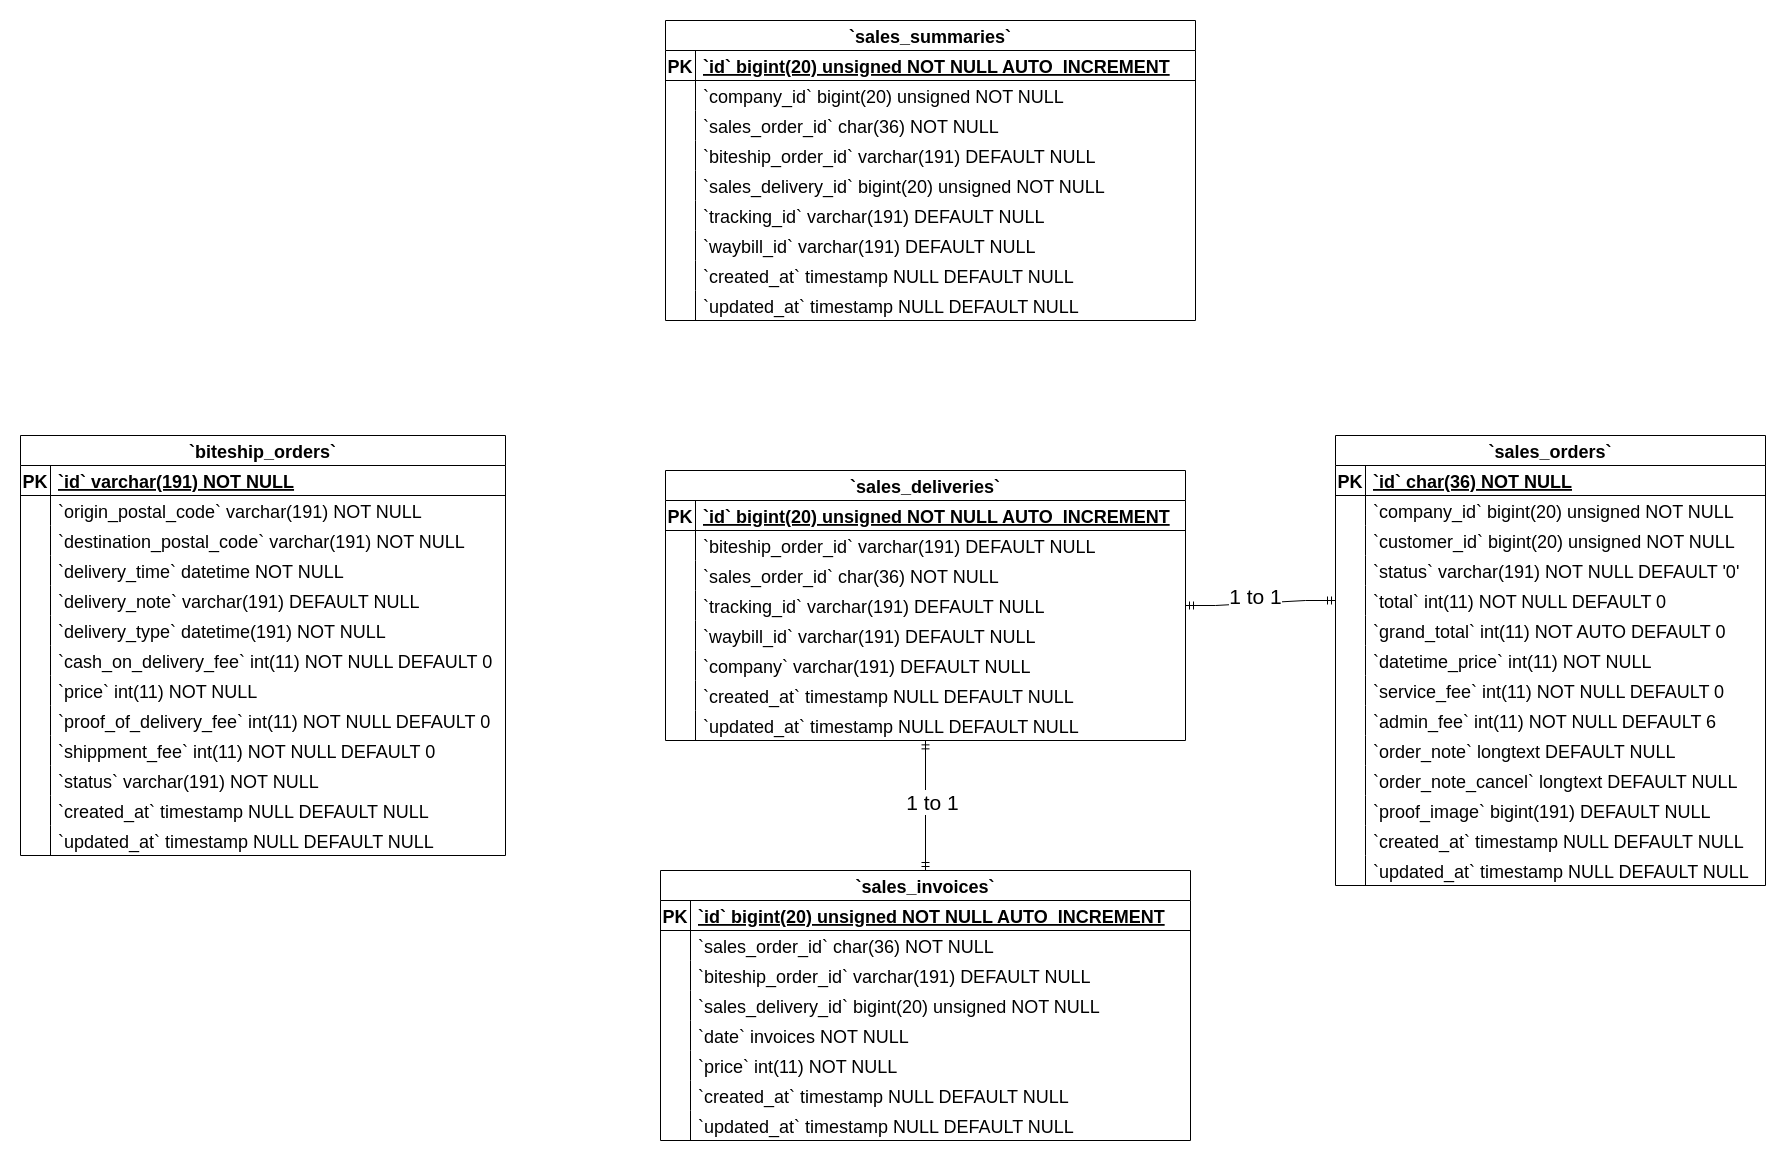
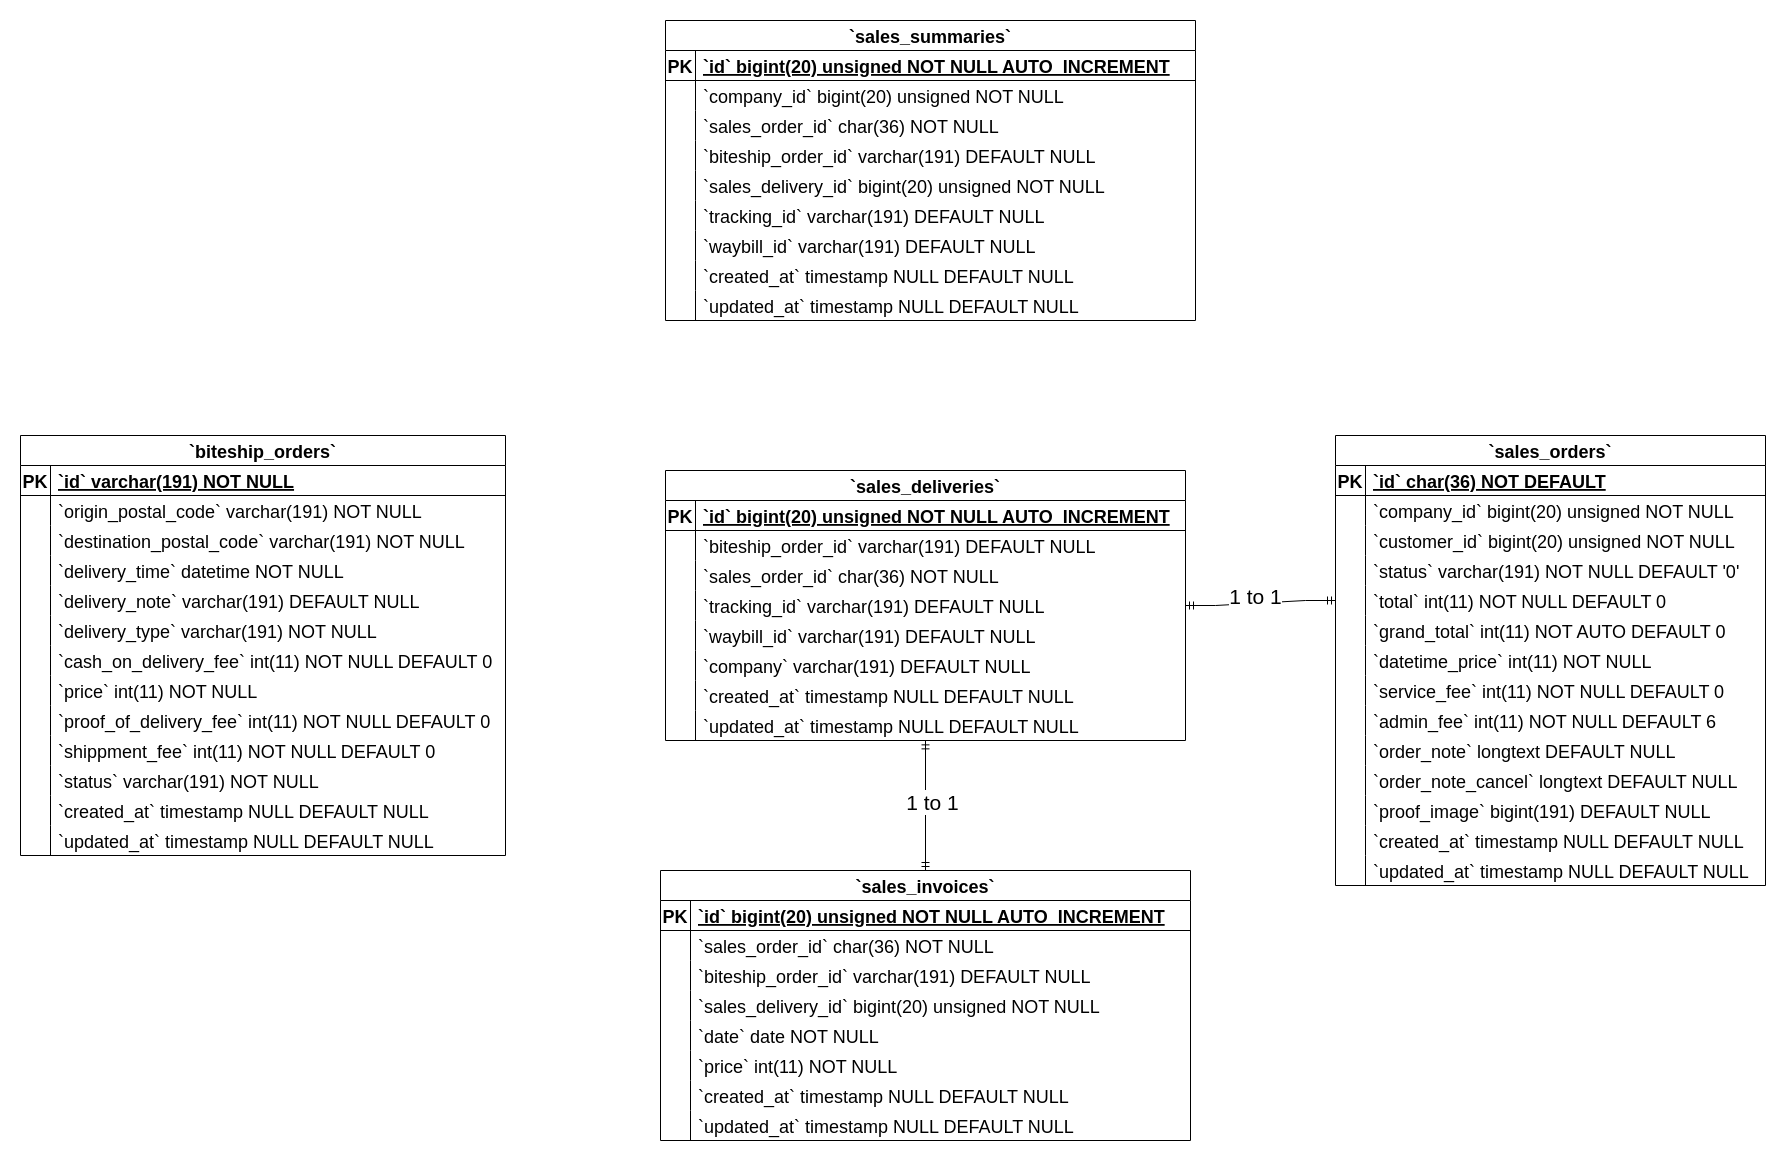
node "`id` char(36) NOT NULL": label "`id` char(36) NOT NULL" -> "`id` char(36) NOT DEFAULT"
node "`delivery_type` datetime(191) NOT NULL": label "`delivery_type` datetime(191) NOT NULL" -> "`delivery_type` varchar(191) NOT NULL"
node "`date` invoices NOT NULL": label "`date` invoices NOT NULL" -> "`date` date NOT NULL"
